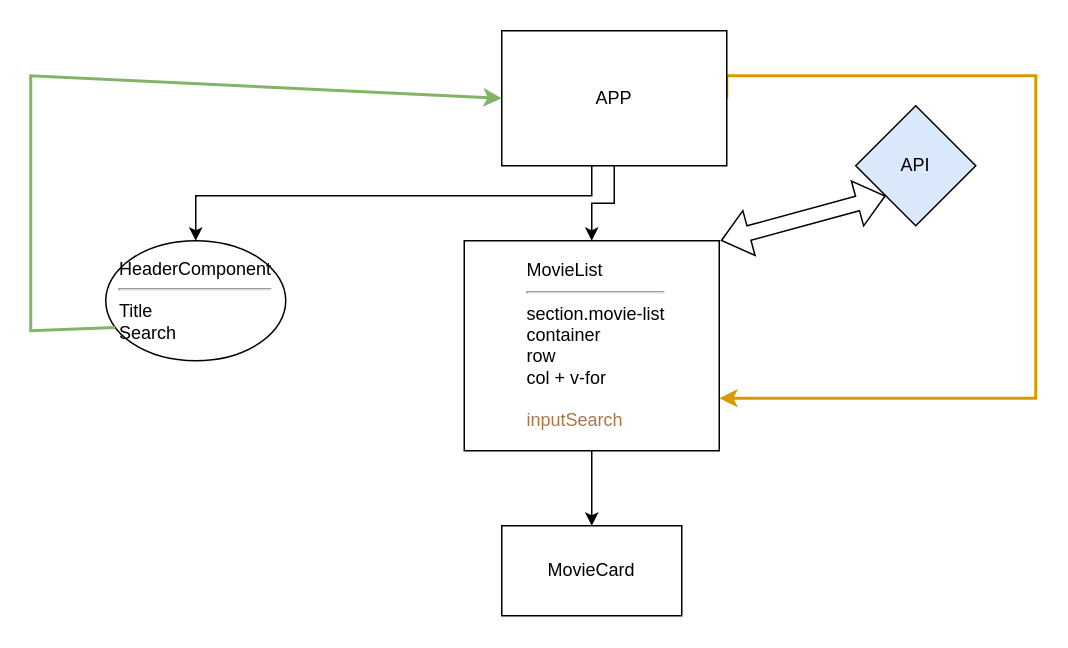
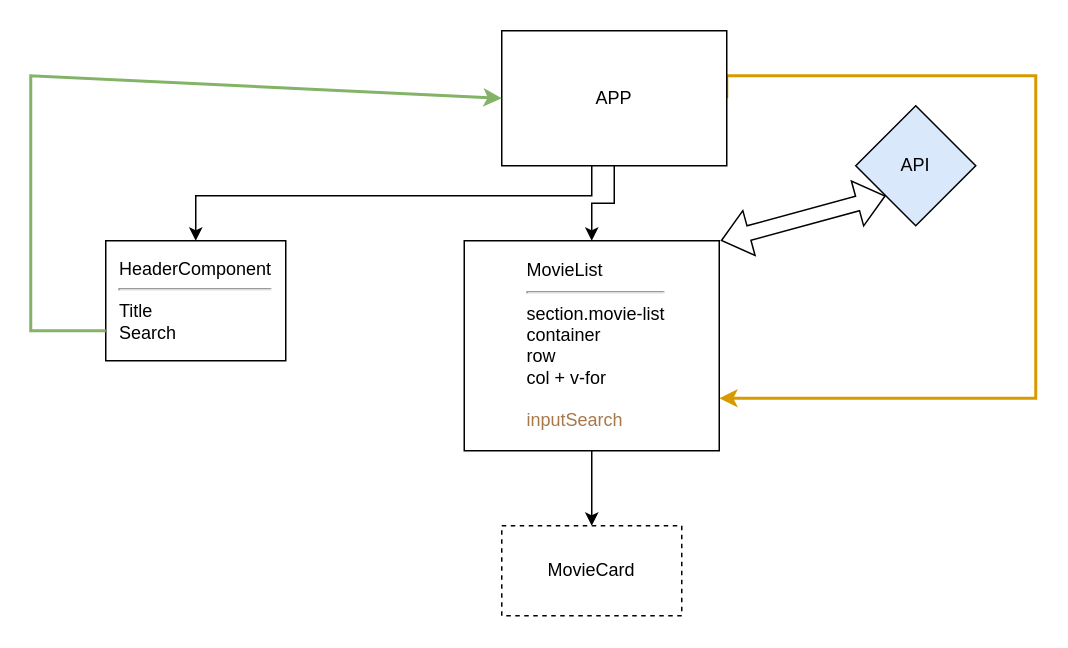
node "HeaderComponent Title Search": shape ellipse -> rectangle
node "MovieCard": style solid -> dashed
